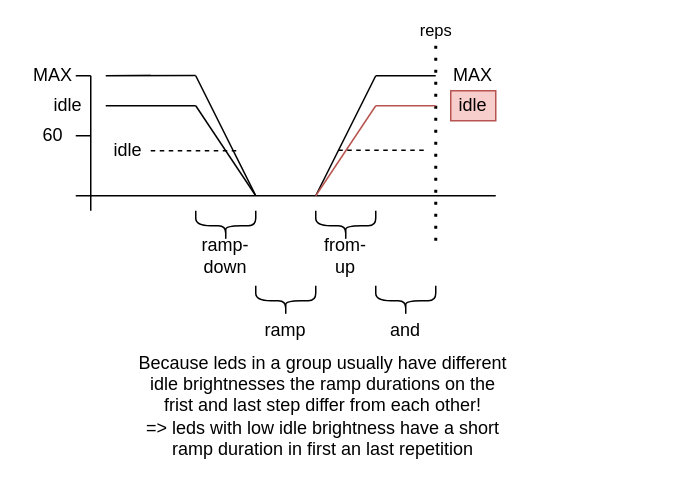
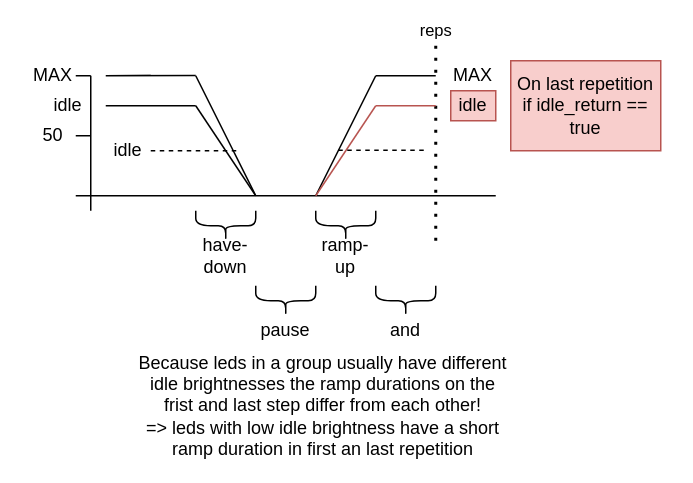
node "On last repetition if idle_return == true": added
node "60": label "60" -> "50"
node "ramp-down": label "ramp-down" -> "have-down"
node "from-up": label "from-up" -> "ramp-up"
node "ramp": label "ramp" -> "pause"
